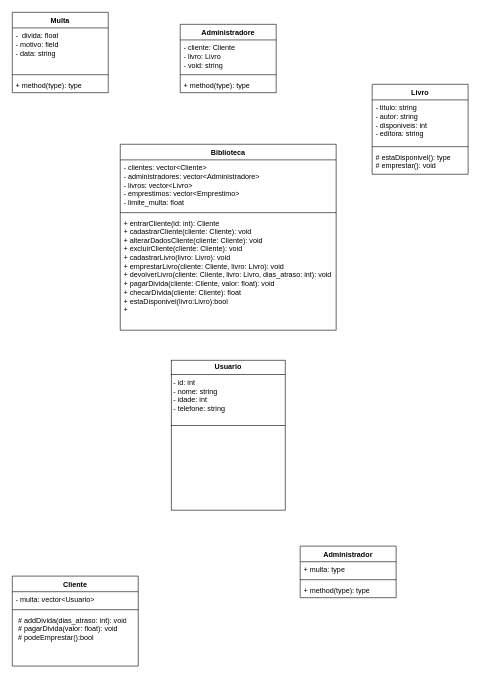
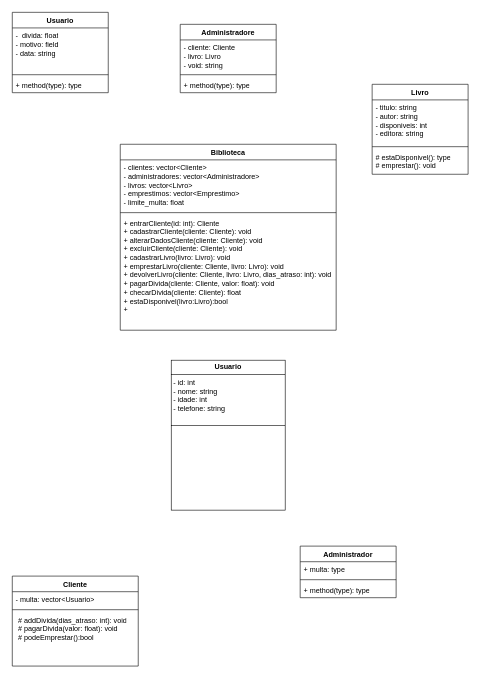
node "Multa": label "Multa" -> "Usuario"
